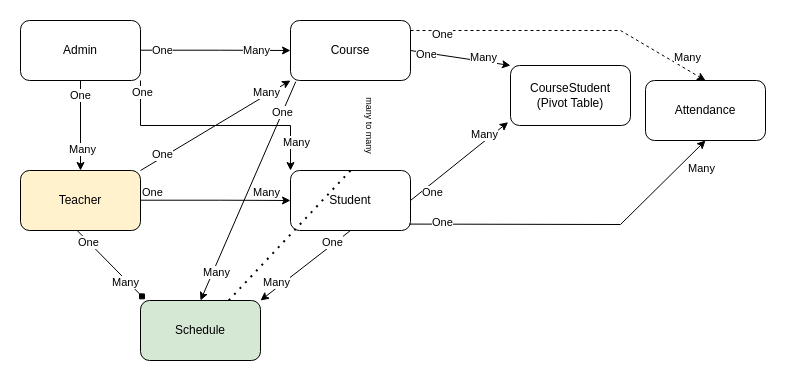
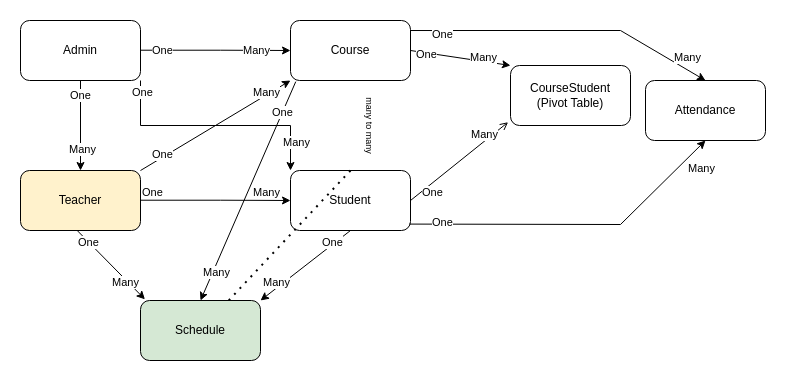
edge "Course" -> "Attendance": style dashed -> solid
edge "Student" -> "CourseStudent (Pivot Table)": arrowhead classic -> open
edge "Teacher" -> "Schedule": arrowhead diamond -> classic
